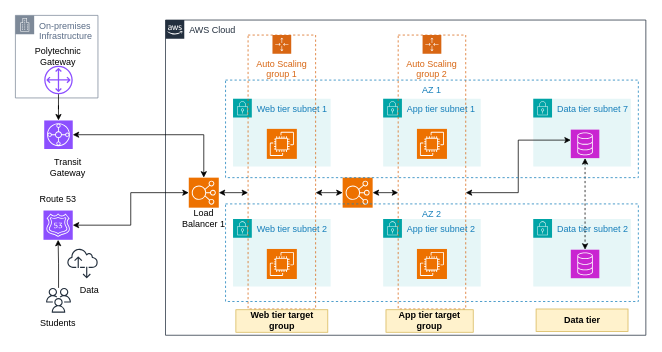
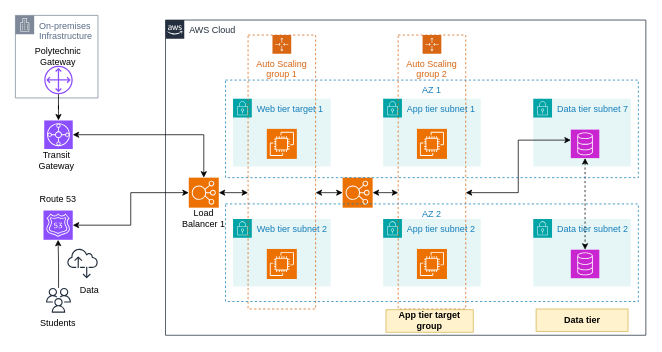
node "Web tier subnet 1": label "Web tier subnet 1" -> "Web tier target 1"
node "Transit Gateway": moved (68, 168) -> (57, 160)
node "Web tier target group": removed
